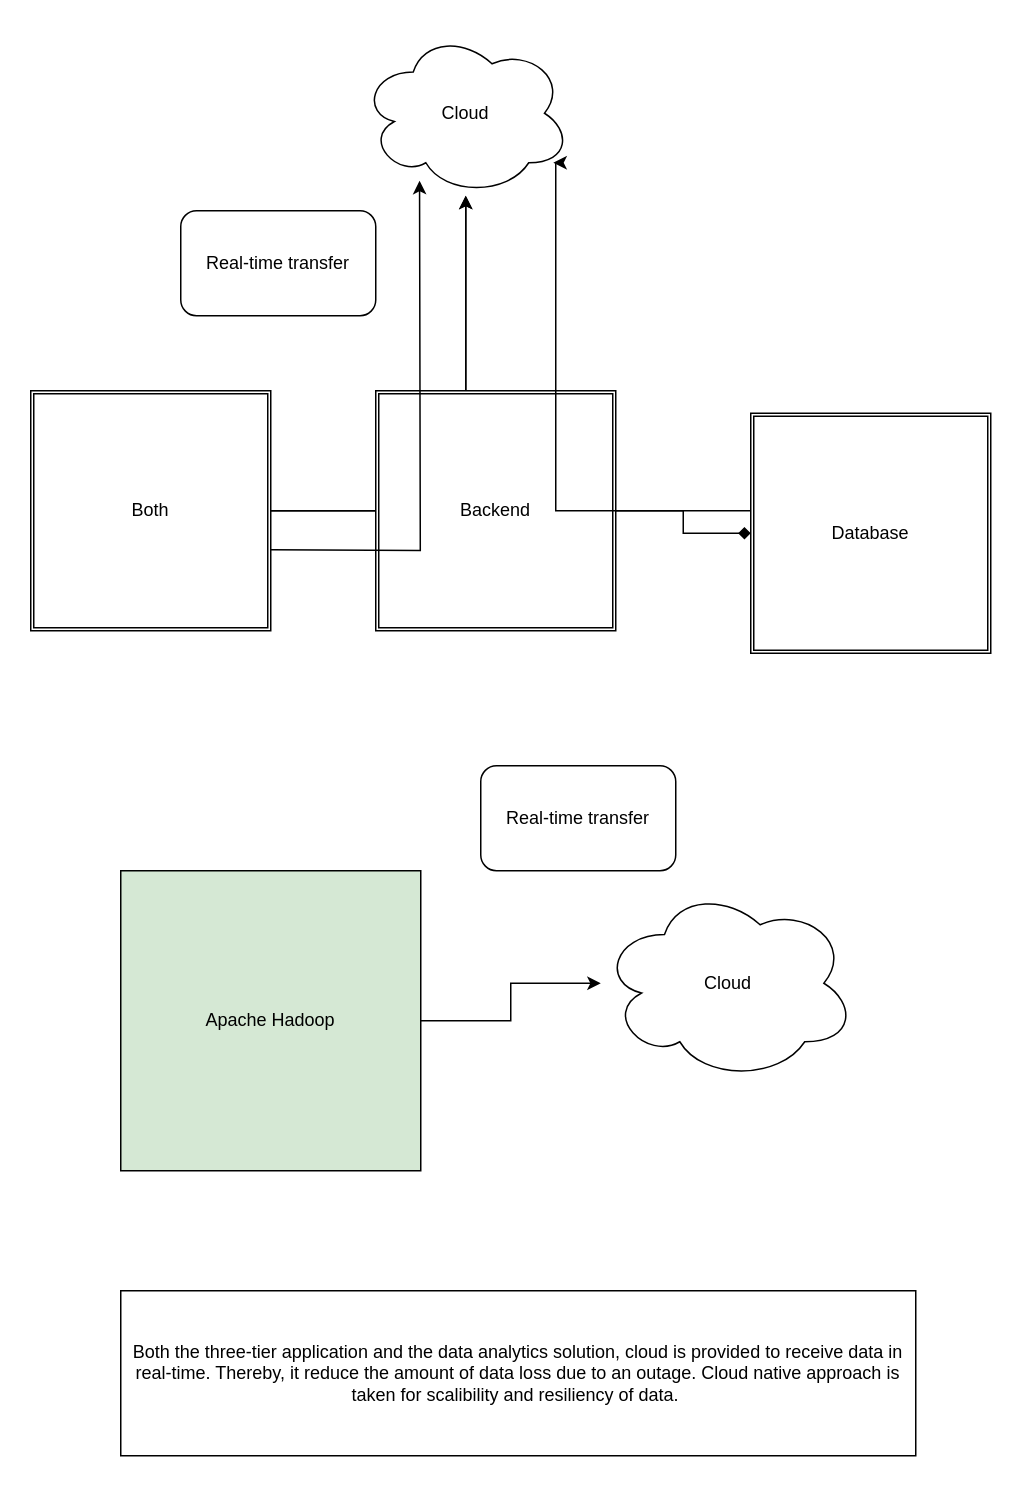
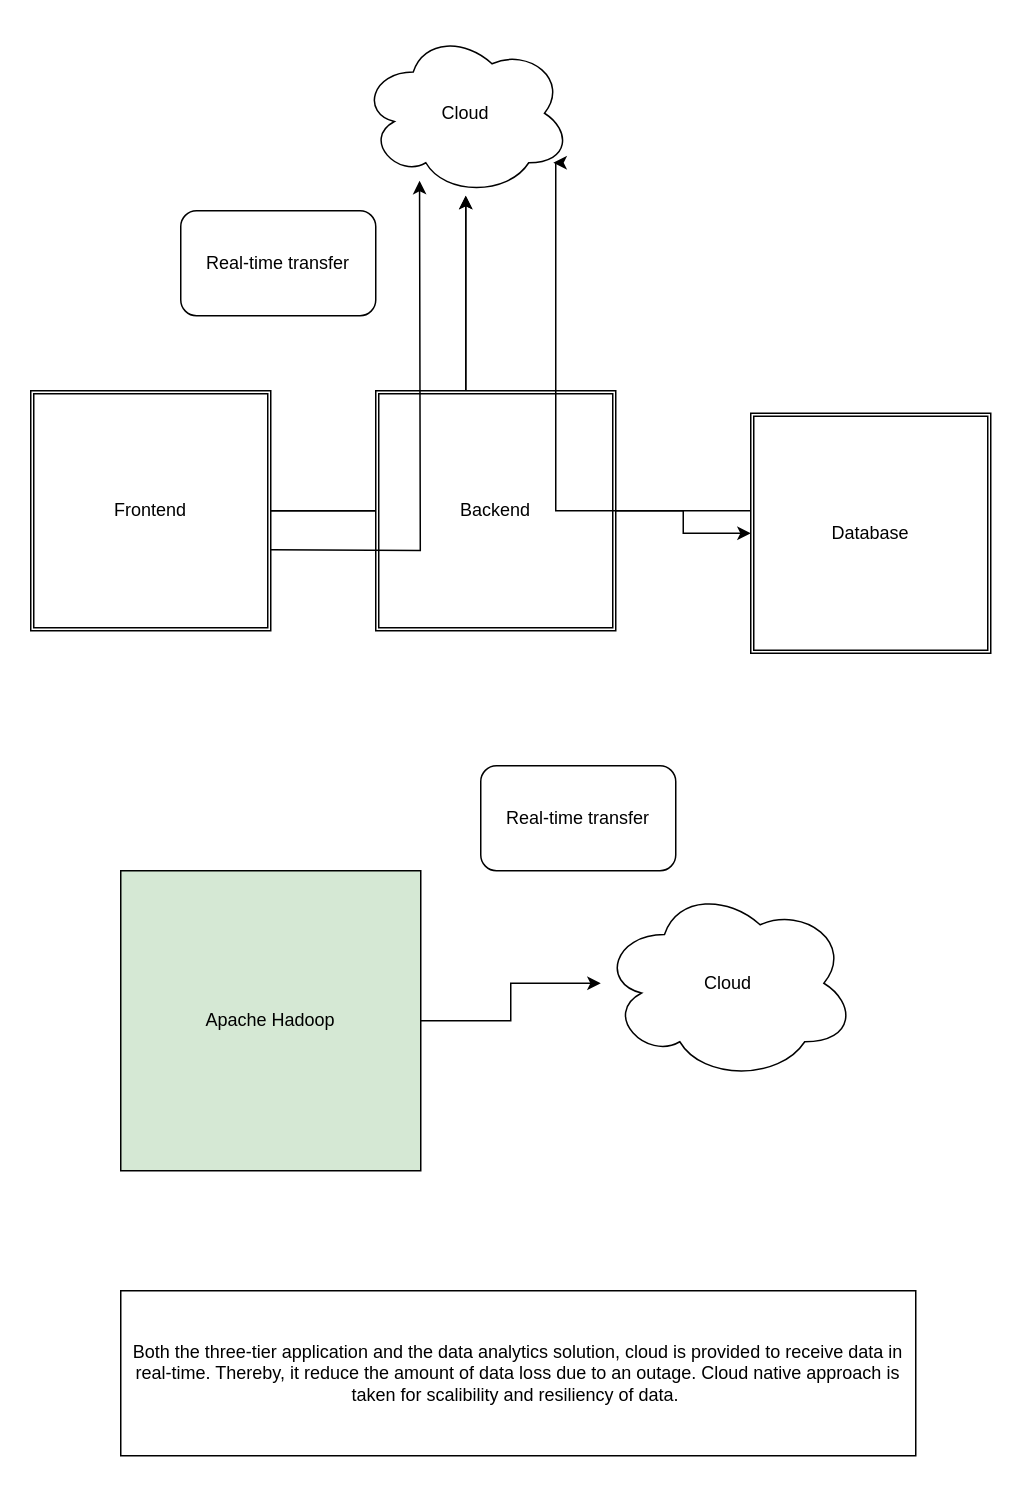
node "Both": label "Both" -> "Frontend"
edge "Backend" -> "Database": arrowhead diamond -> classic
